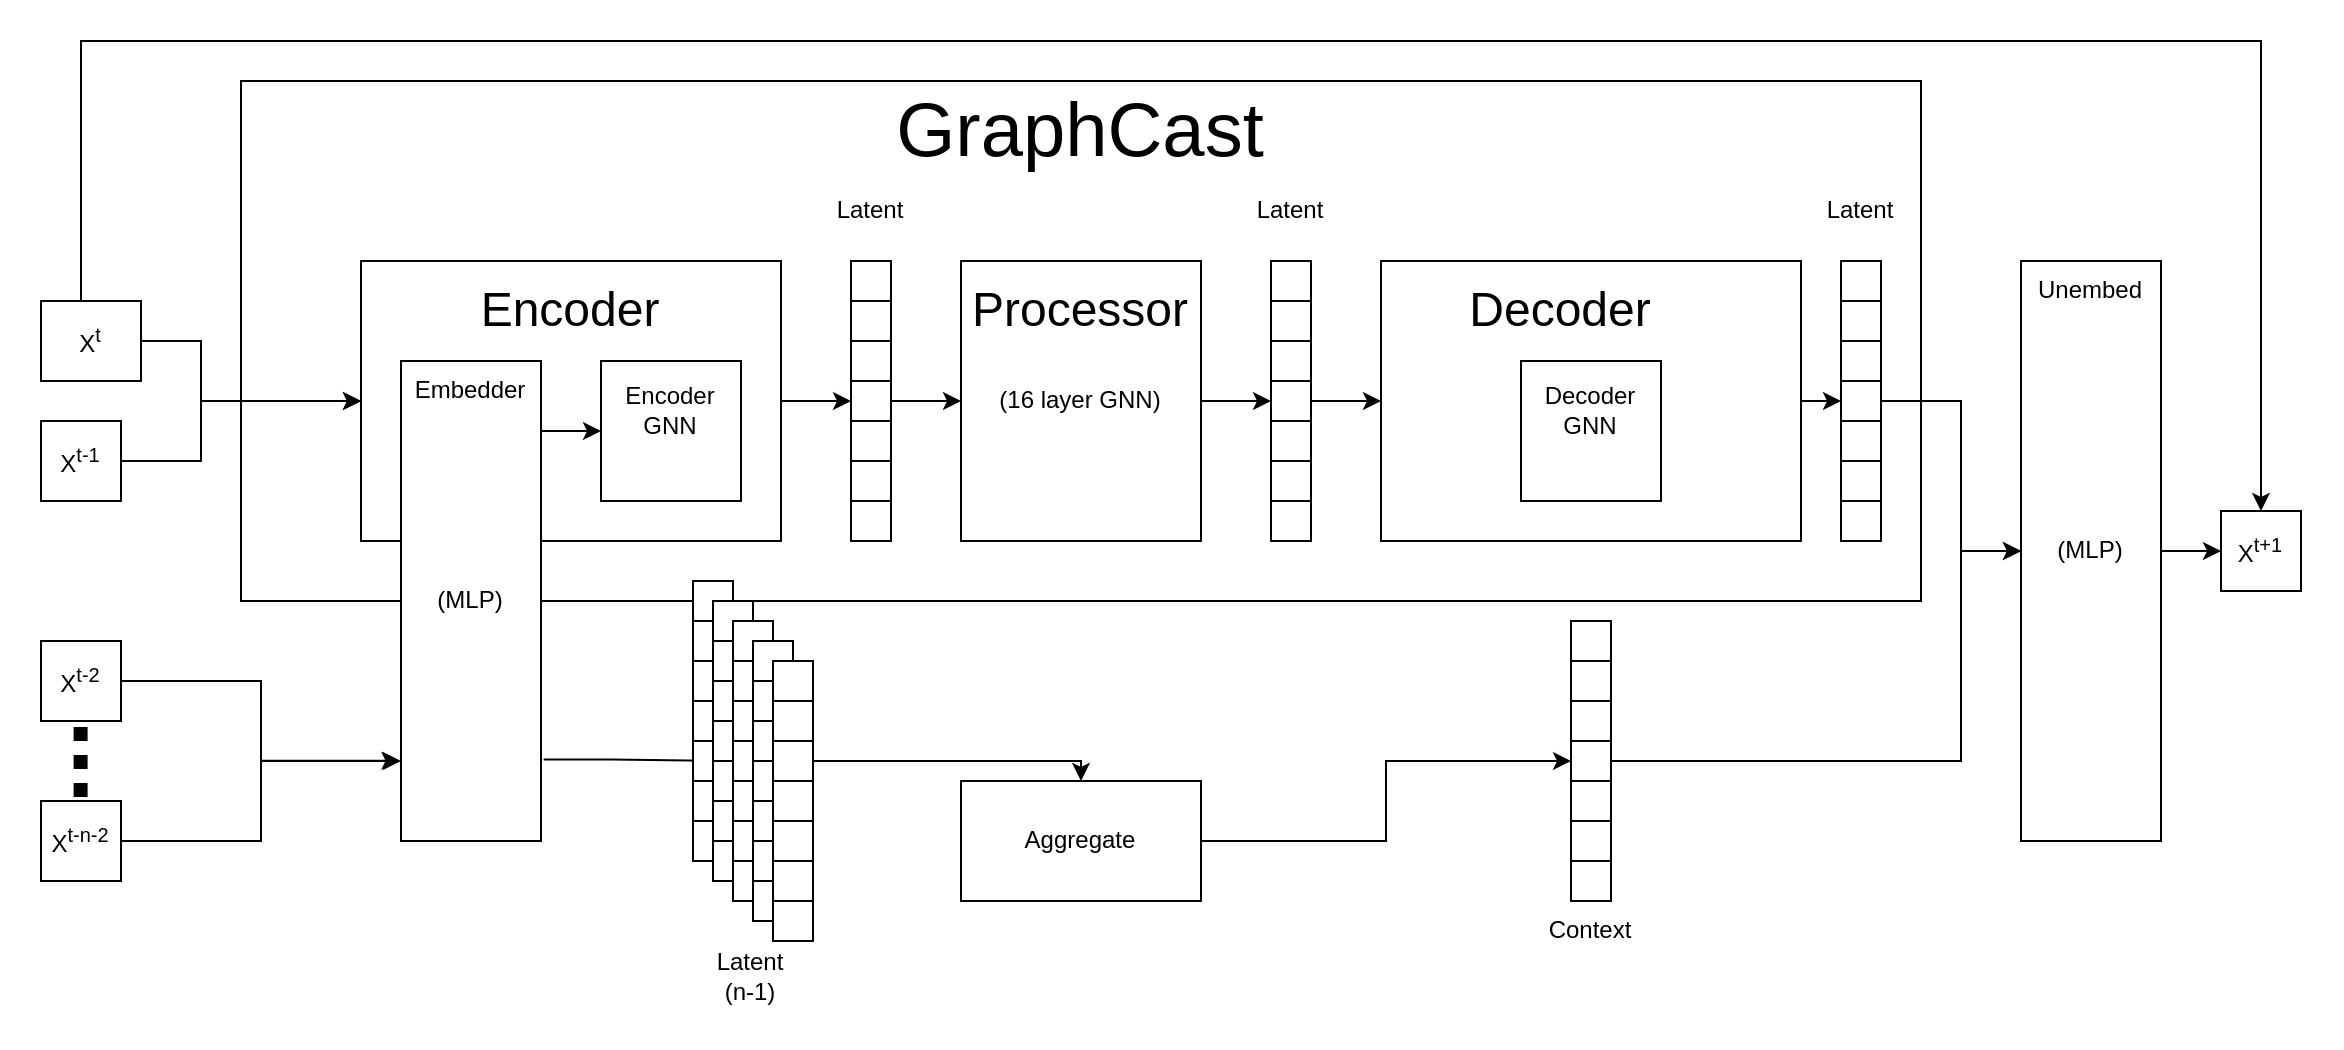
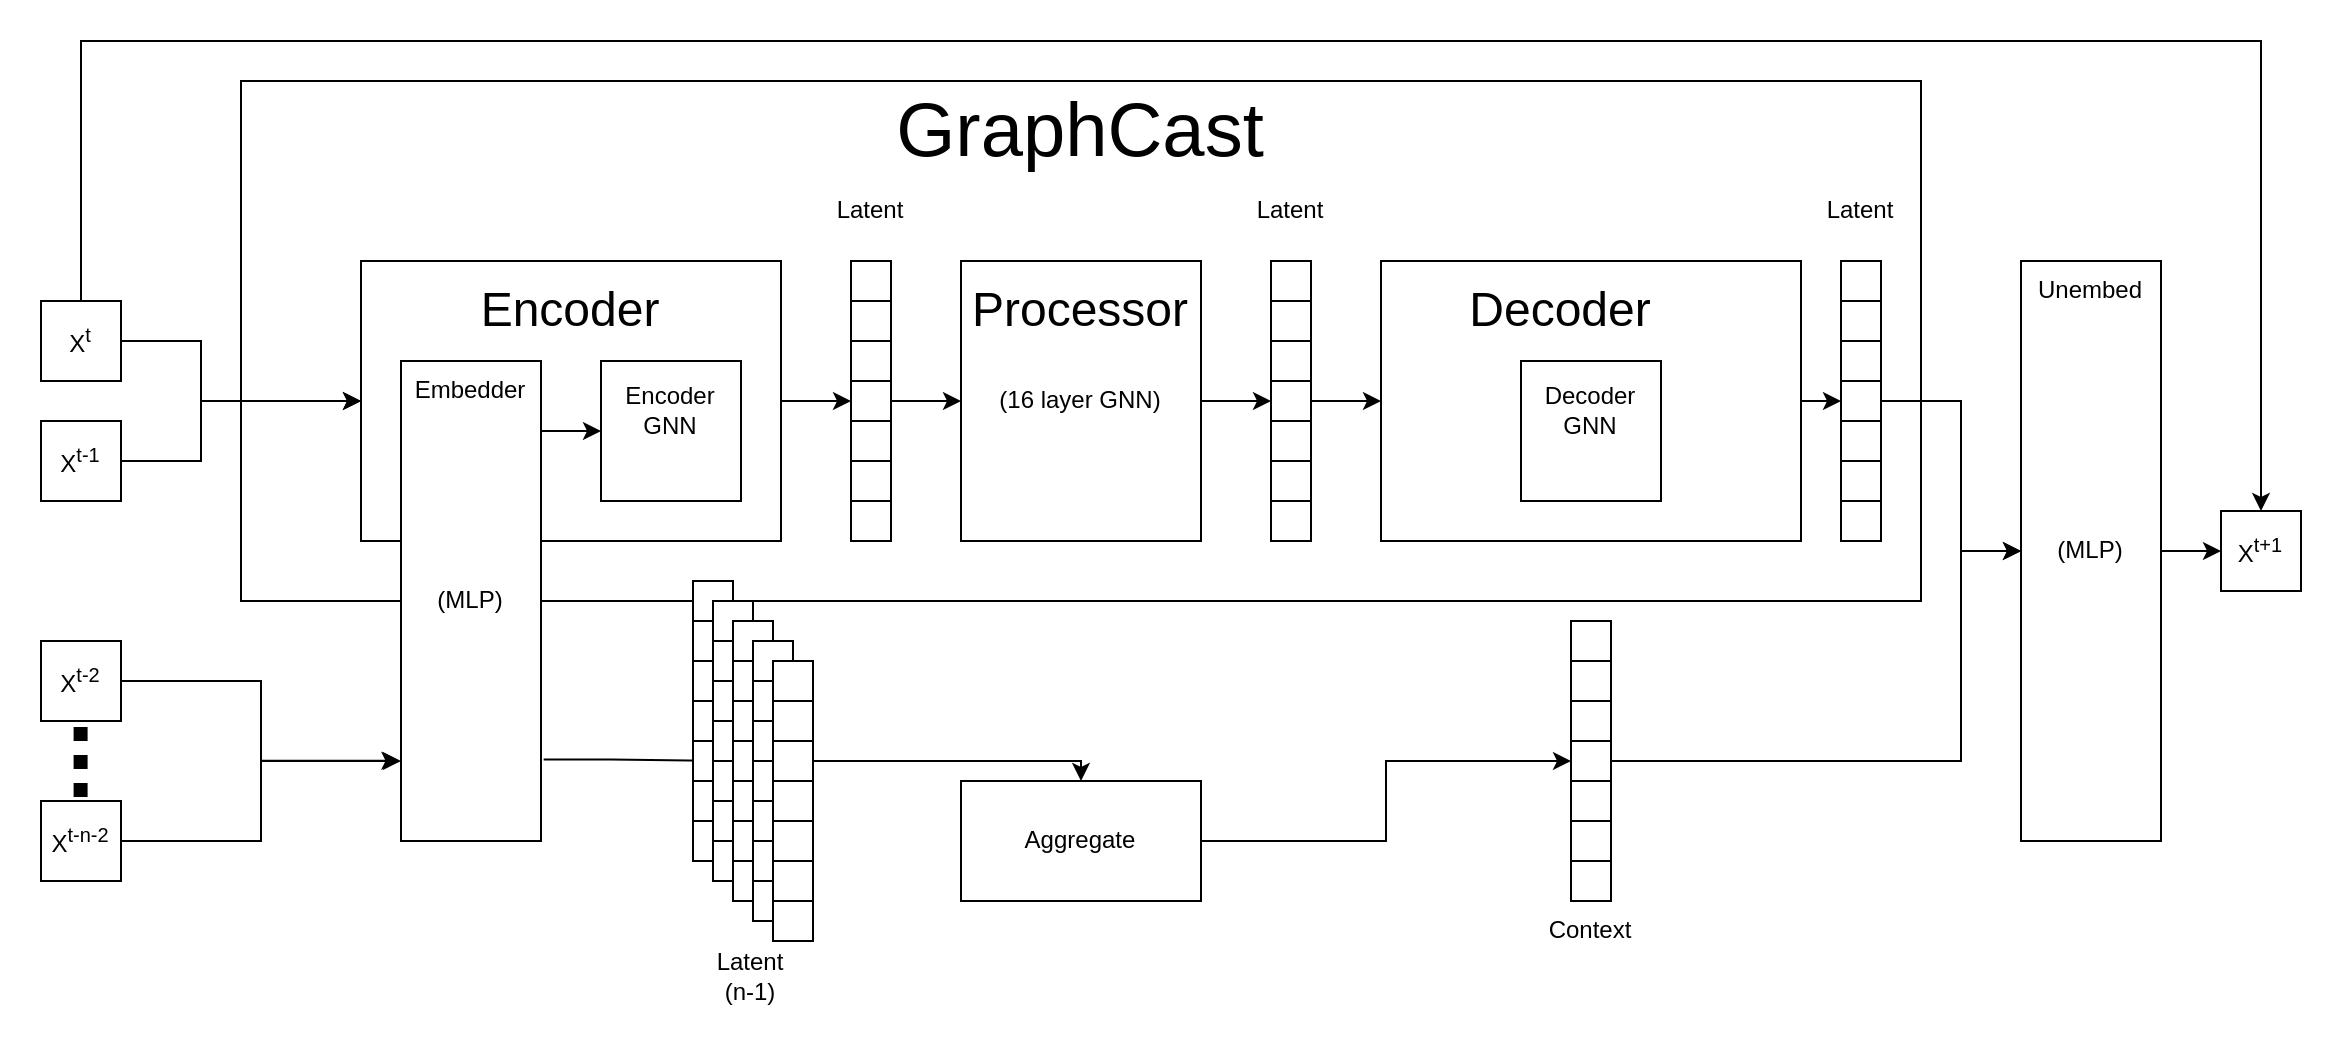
node "Xt": size 100x80 -> 80x80
